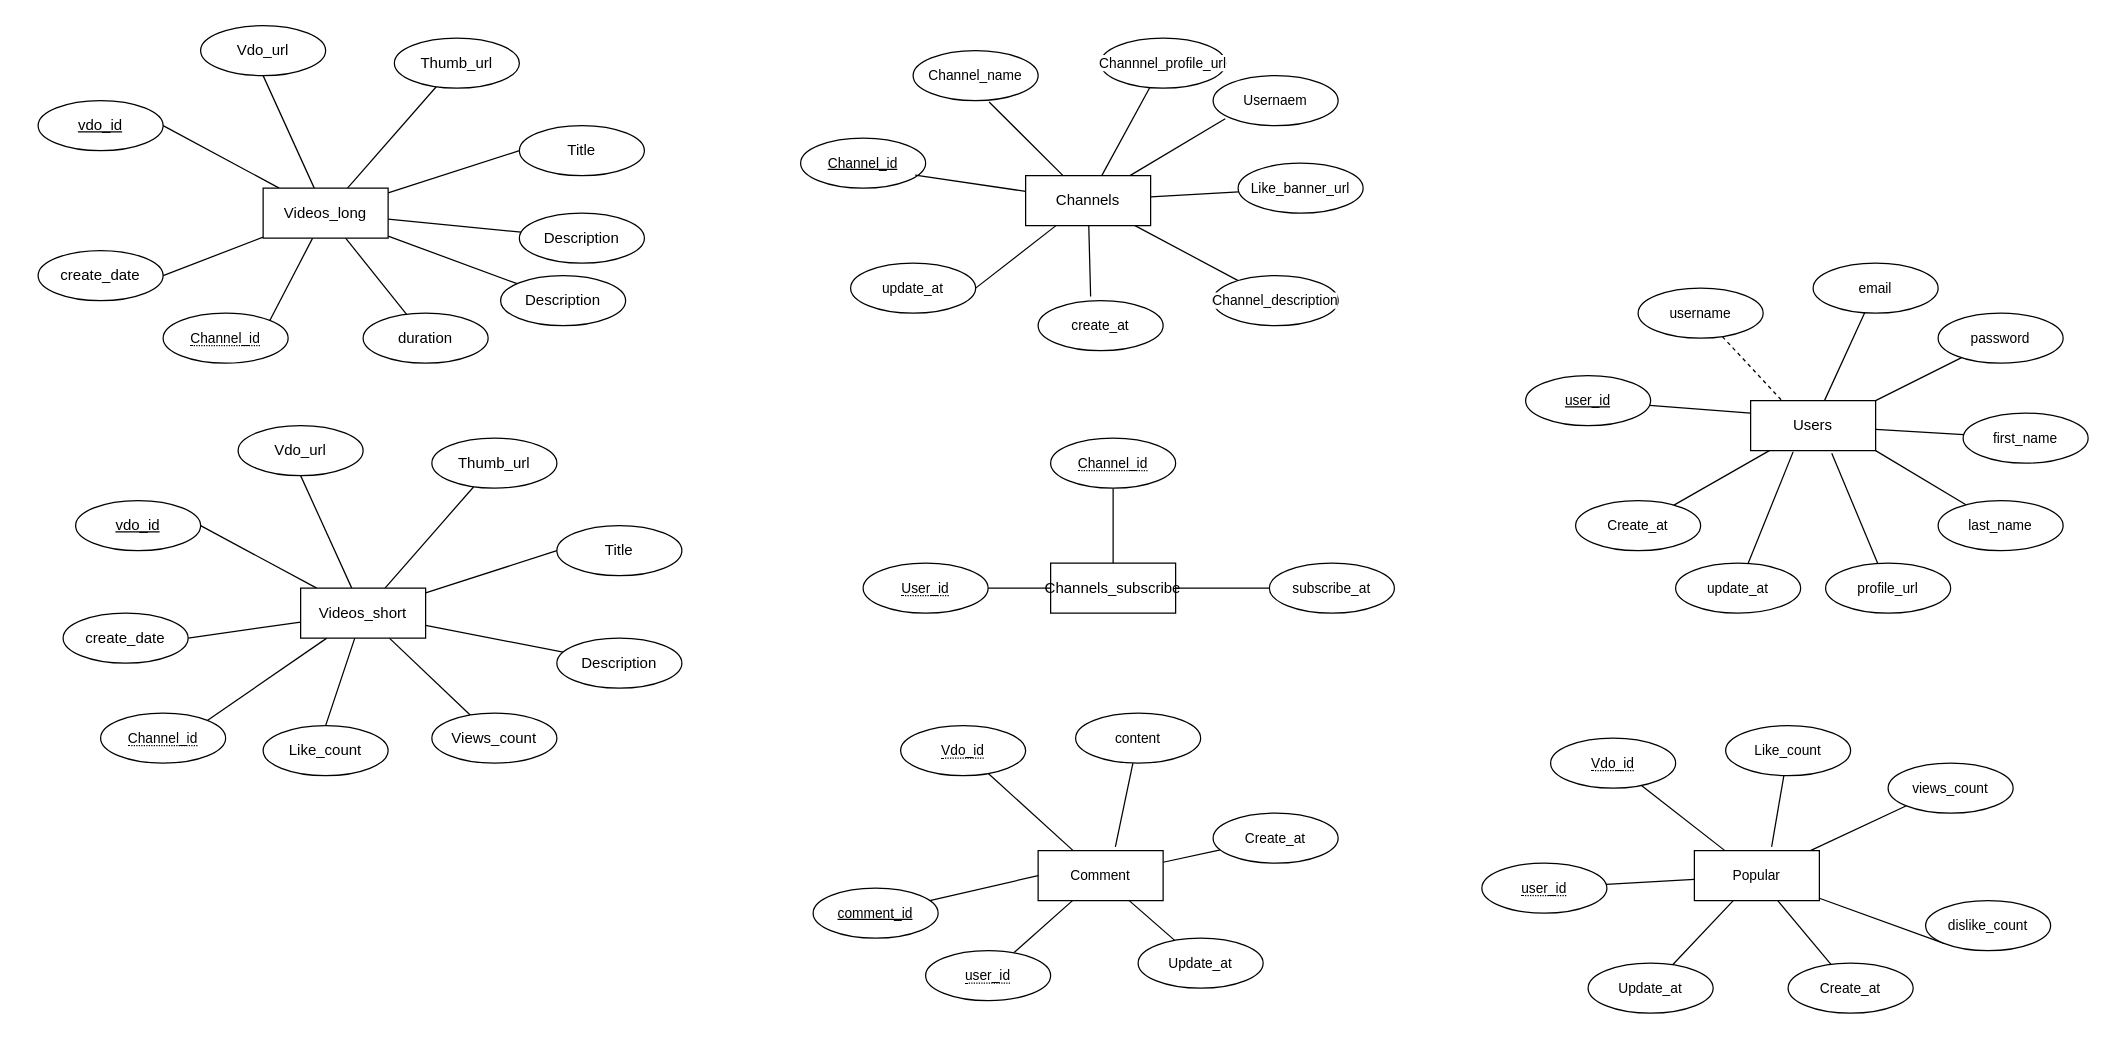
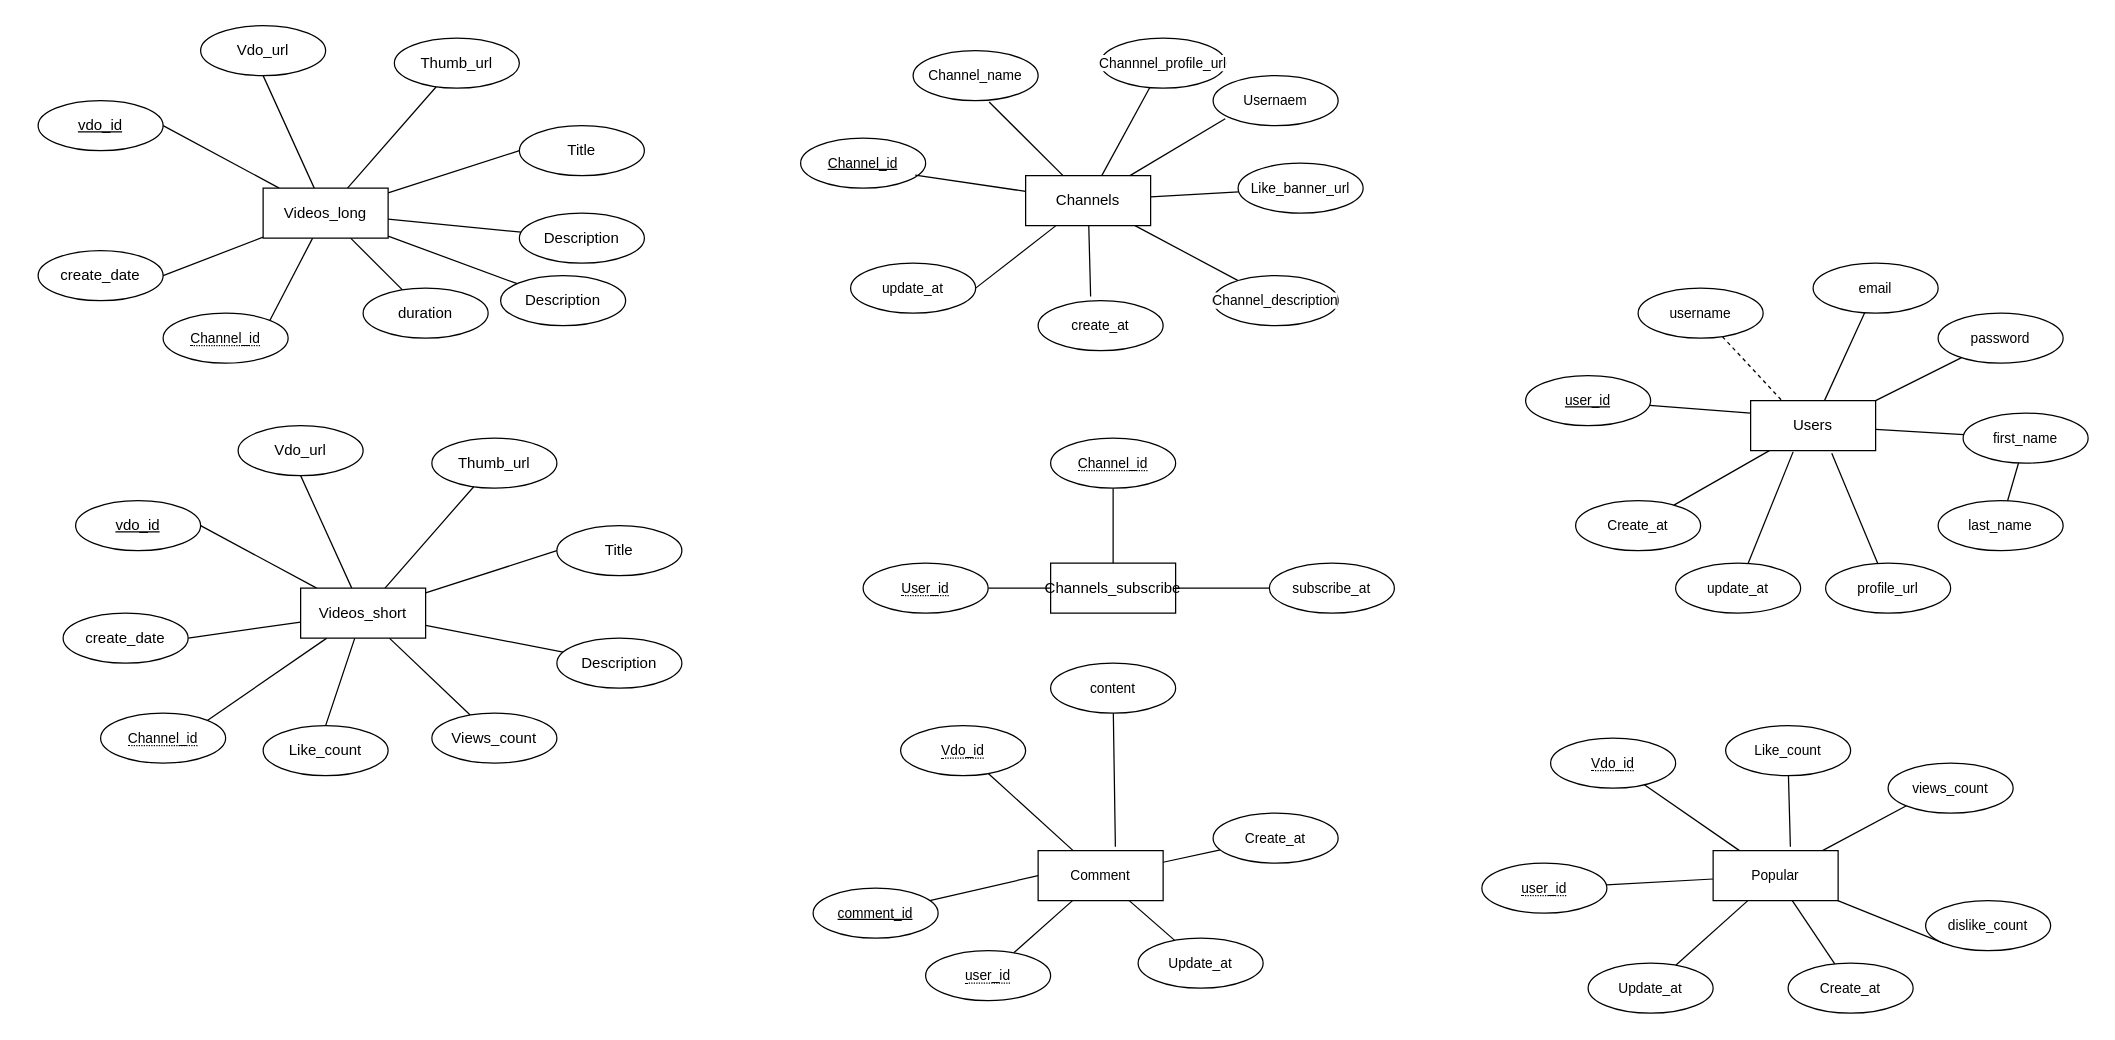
node "duration": moved (426, 338) -> (426, 313)
edge "Users" -- "last_name": now "first_name" -- "last_name"
node "content": moved (1138, 738) -> (1113, 688)
node "Popular": moved (1757, 876) -> (1776, 876)
